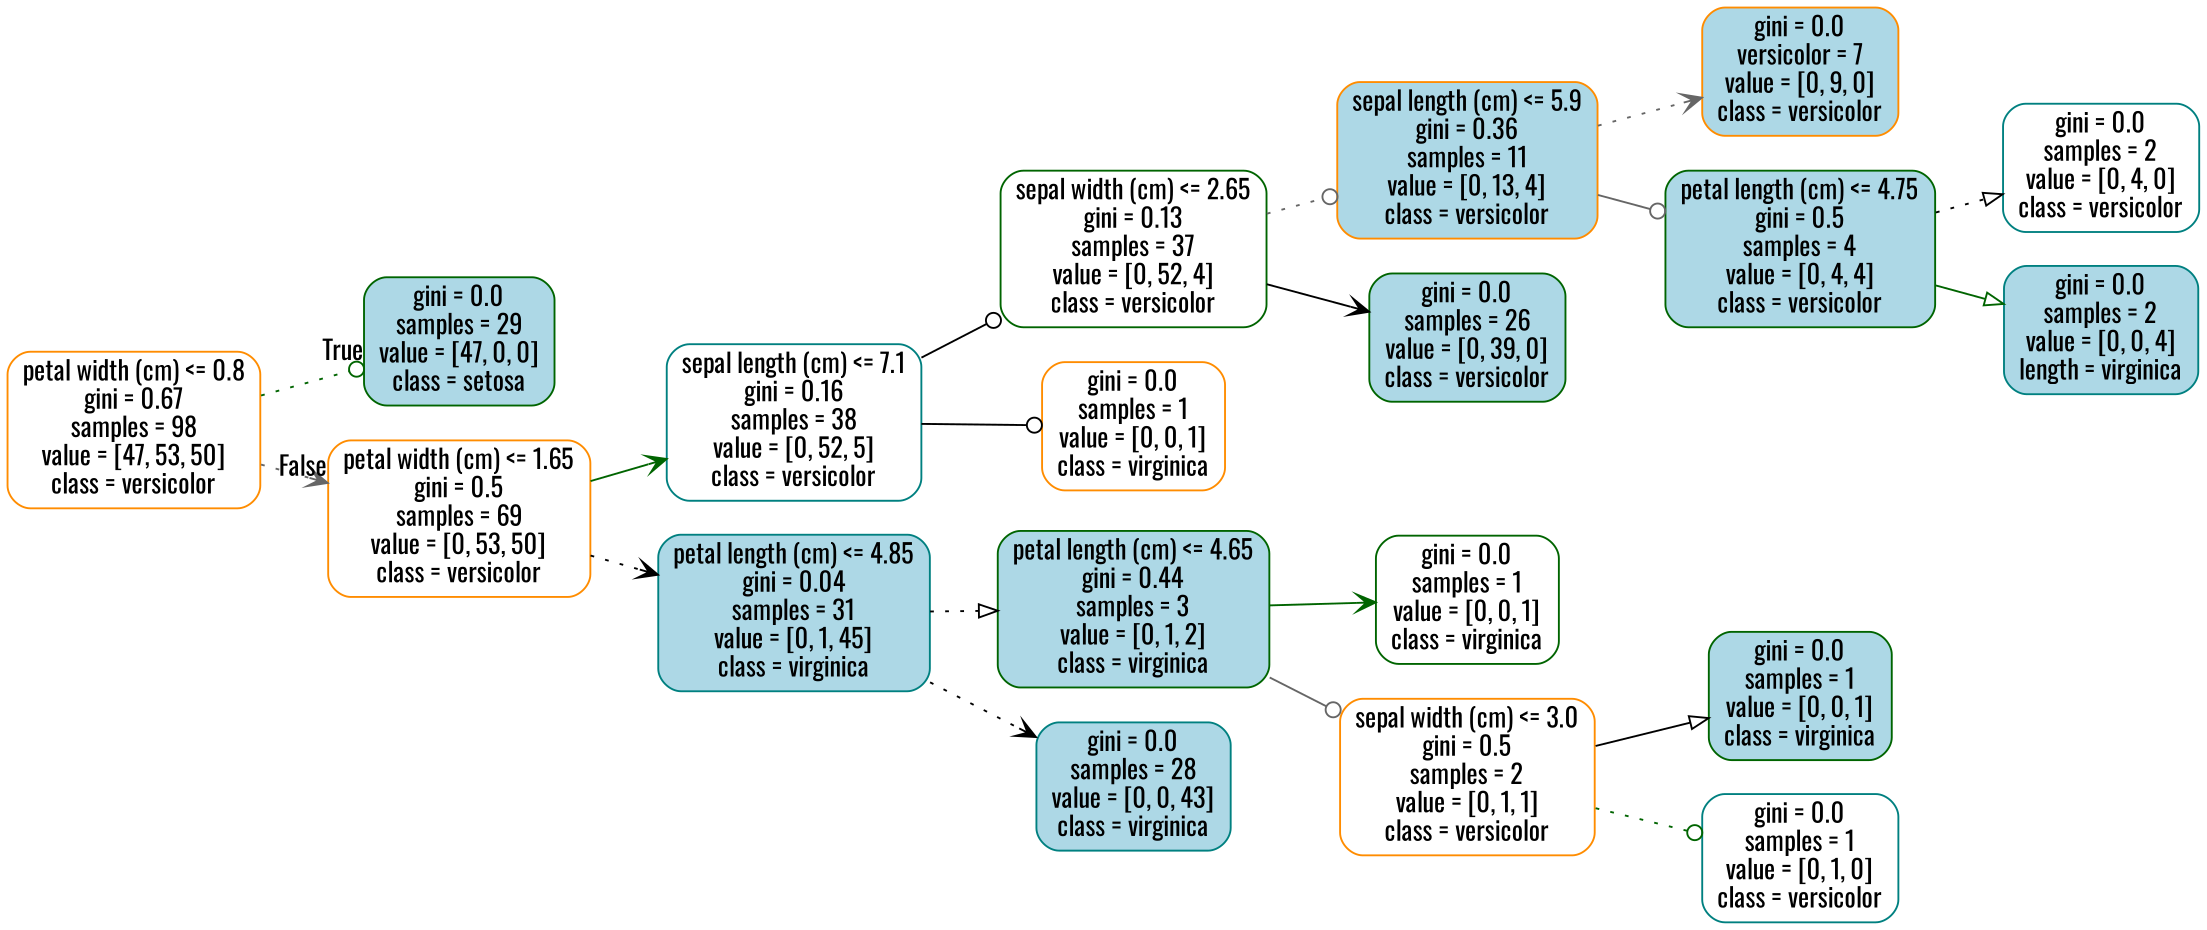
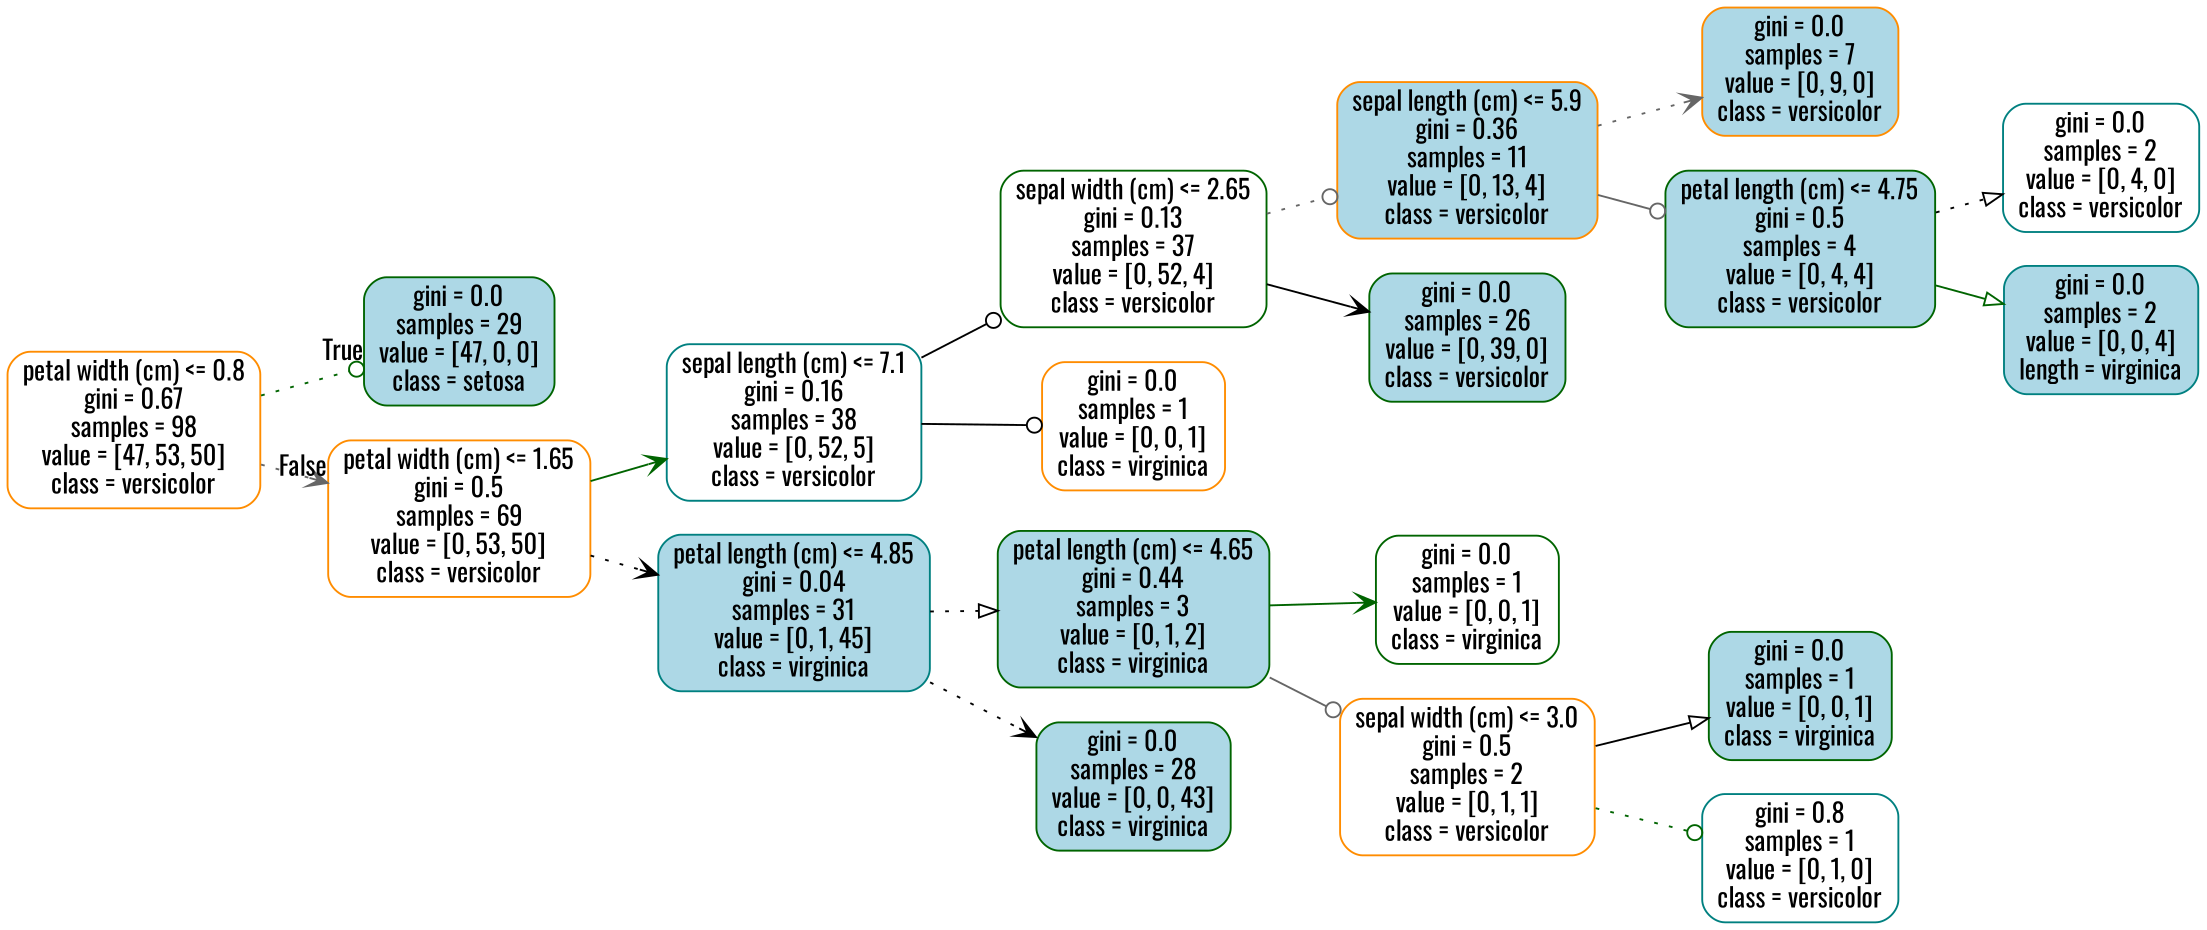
node "gini = 0.0 versicolor = 7 value = [0, 9, 0] class = versicolor": label "gini = 0.0 versicolor = 7 value = [0, 9, 0] class = versicolor" -> "gini = 0.0 samples = 7 value = [0, 9, 0] class = versicolor"
node "gini = 0.0 samples = 28 value = [0, 0, 43] class = virginica": color teal -> darkgreen
node "gini = 0.0 samples = 1 value = [0, 1, 0] class = versicolor": label "gini = 0.0 samples = 1 value = [0, 1, 0] class = versicolor" -> "gini = 0.8 samples = 1 value = [0, 1, 0] class = versicolor"
